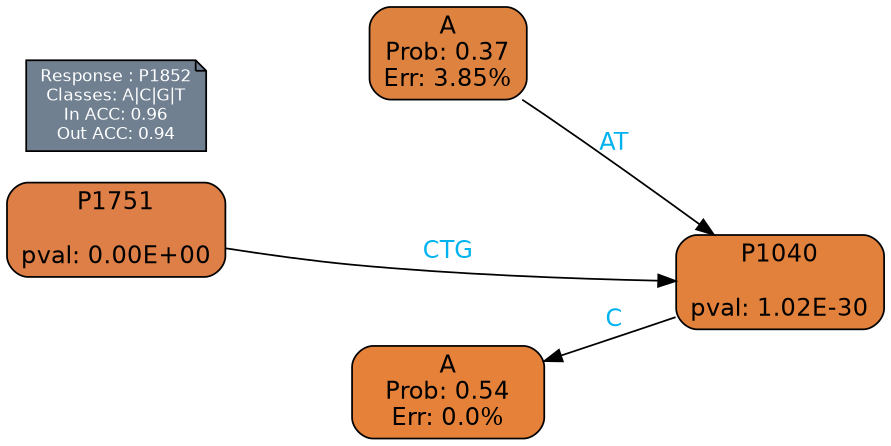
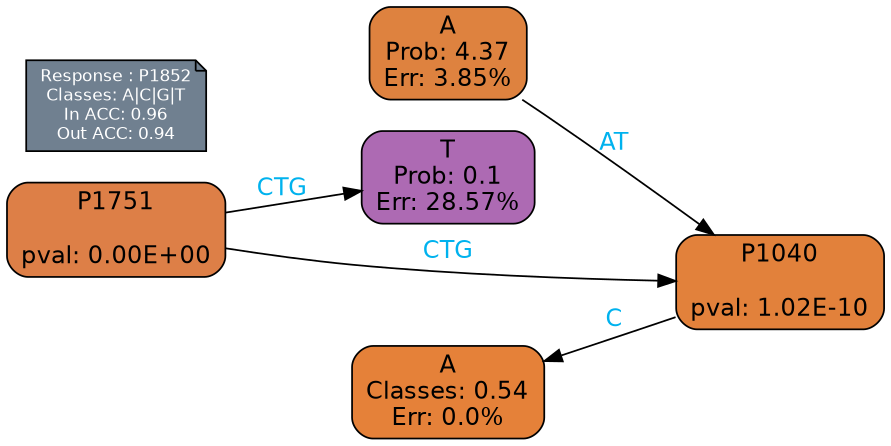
node "A Prob: 0.37 Err: 3.85%": label "A Prob: 0.37 Err: 3.85%" -> "A Prob: 4.37 Err: 3.85%"
node "T Prob: 0.1 Err: 28.57%": added
node "P1040 pval: 1.02E-30": label "P1040 pval: 1.02E-30" -> "P1040 pval: 1.02E-10"
node "A Prob: 0.54 Err: 0.0%": label "A Prob: 0.54 Err: 0.0%" -> "A Classes: 0.54 Err: 0.0%"
